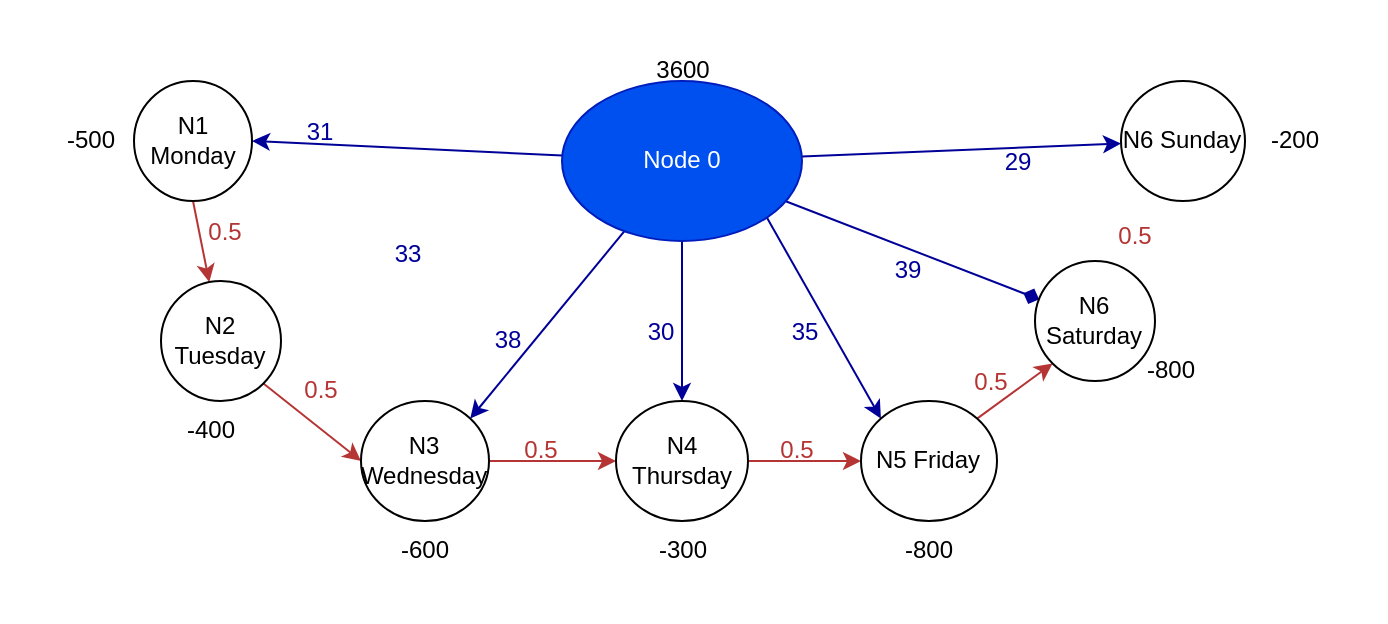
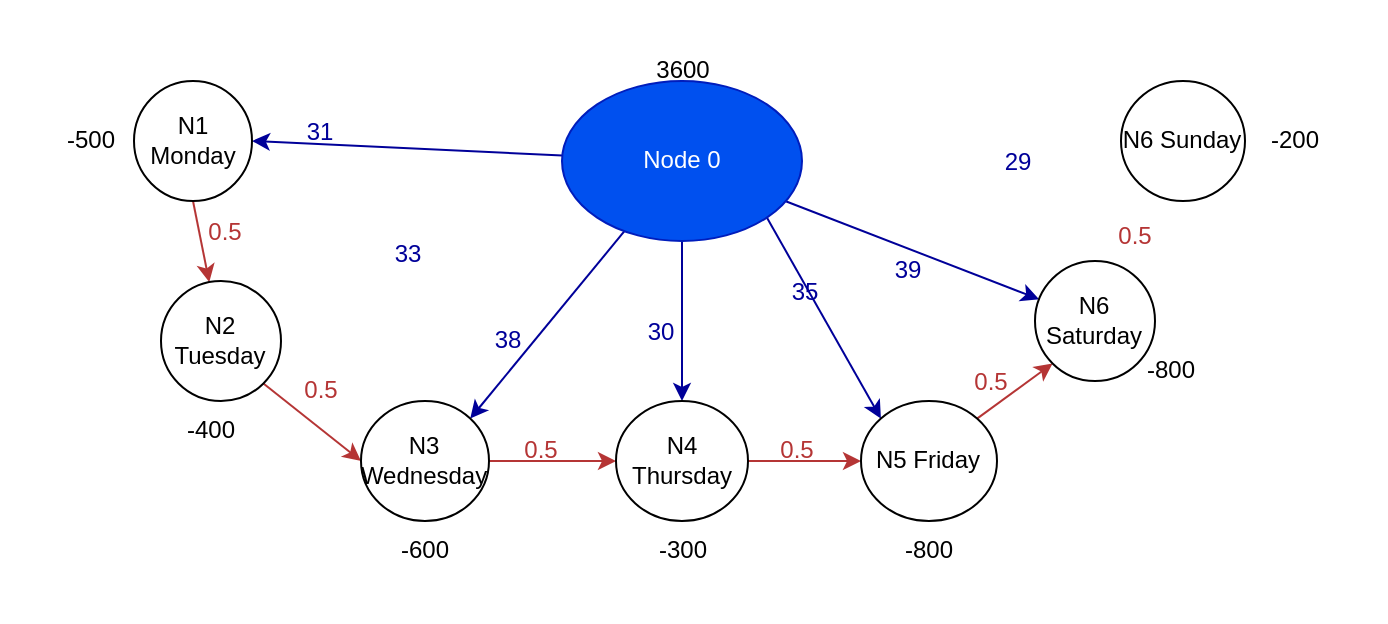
edge "Node 0" -> "N6 Sunday": removed
edge "Node 0" -> "N6 Saturday": arrowhead diamond -> classic
node "35": moved (806, 331) -> (806, 291)
